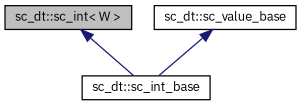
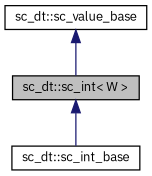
edge "sc_dt::sc_int_base" -> "sc_dt::sc_value_base": now "sc_dt::sc_int< W >" -> "sc_dt::sc_value_base"
